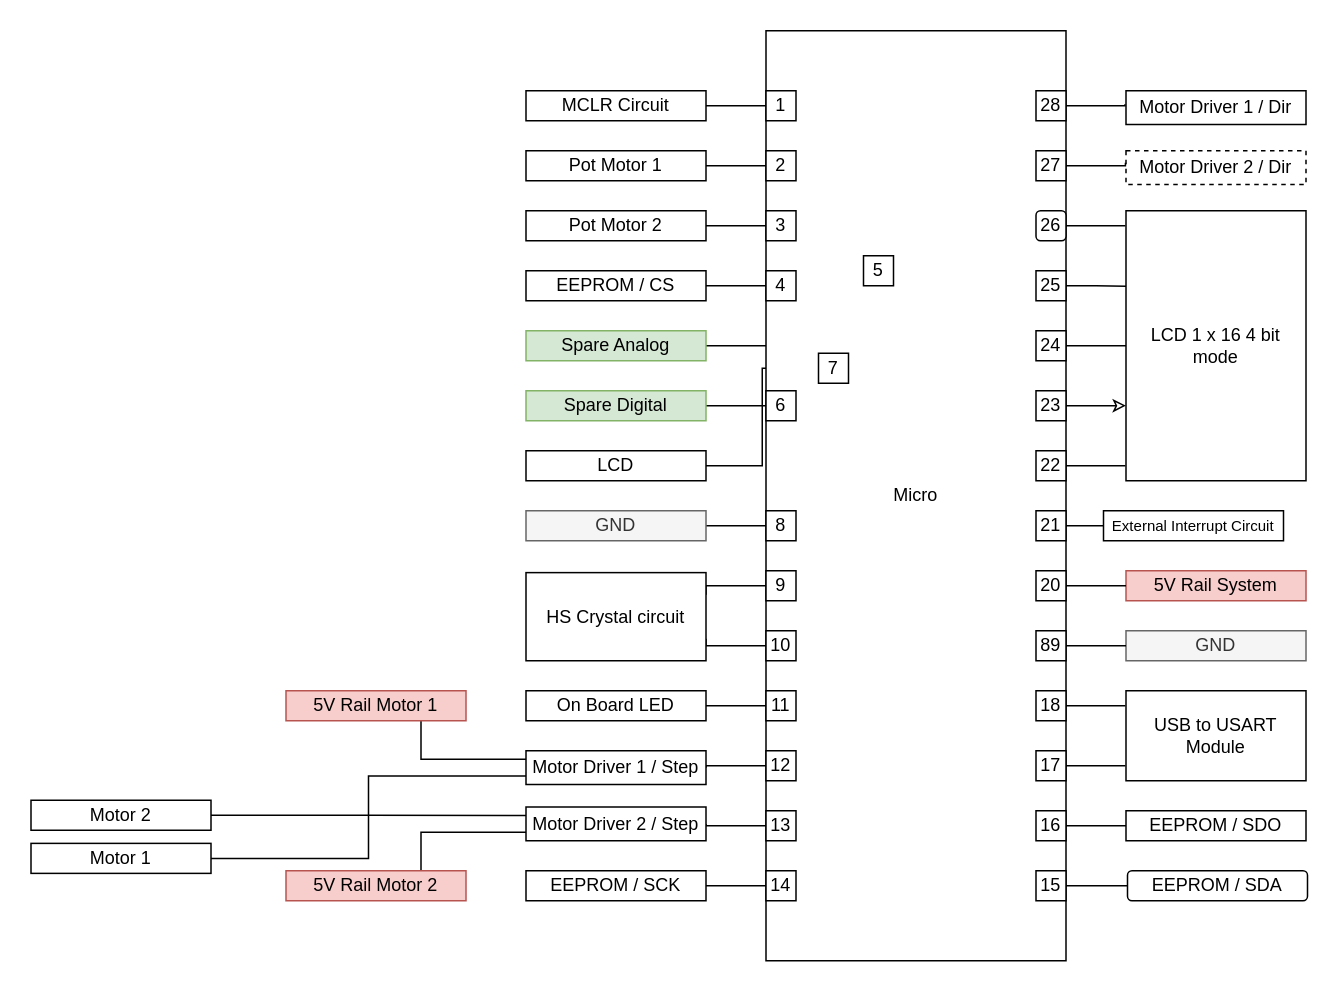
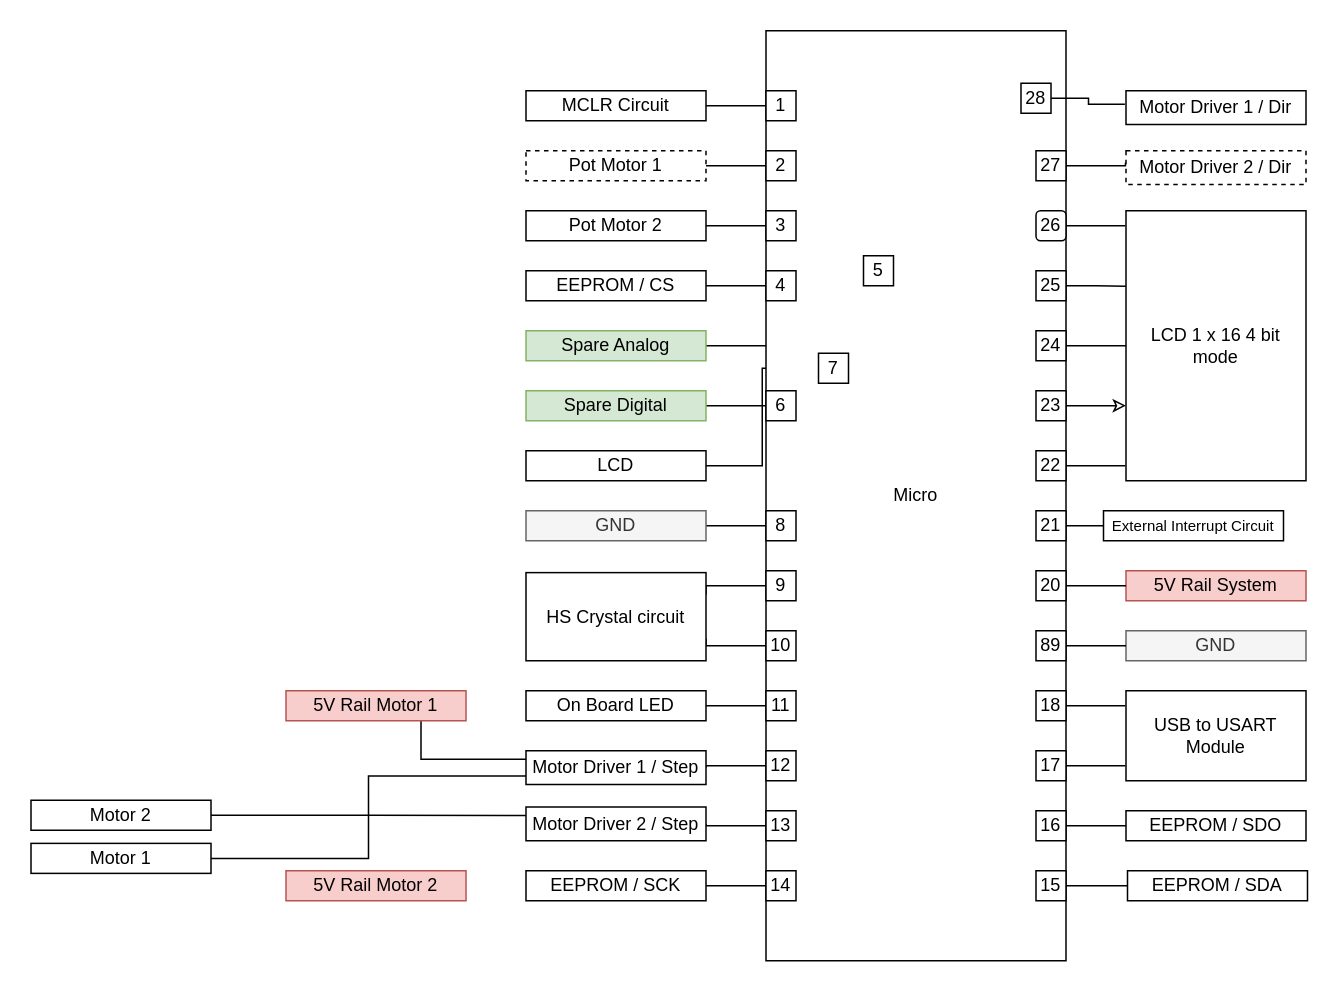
node "28": moved (1051, 106) -> (1036, 98)
node "Pot Motor 1": style solid -> dashed
edge "Motor Driver 2 / Step" -- "5V Rail Motor 2": removed
node "EEPROM / SDA": shape rounded rectangle -> rectangle
